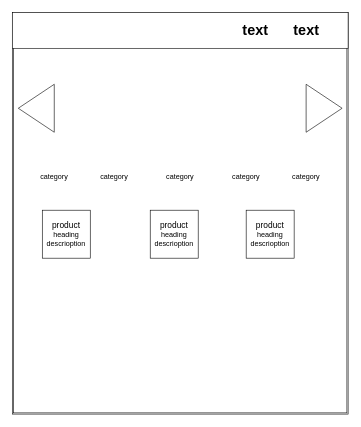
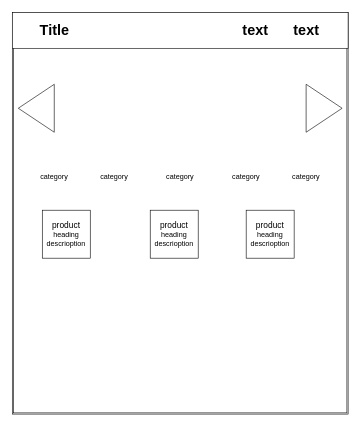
node "Title": added
